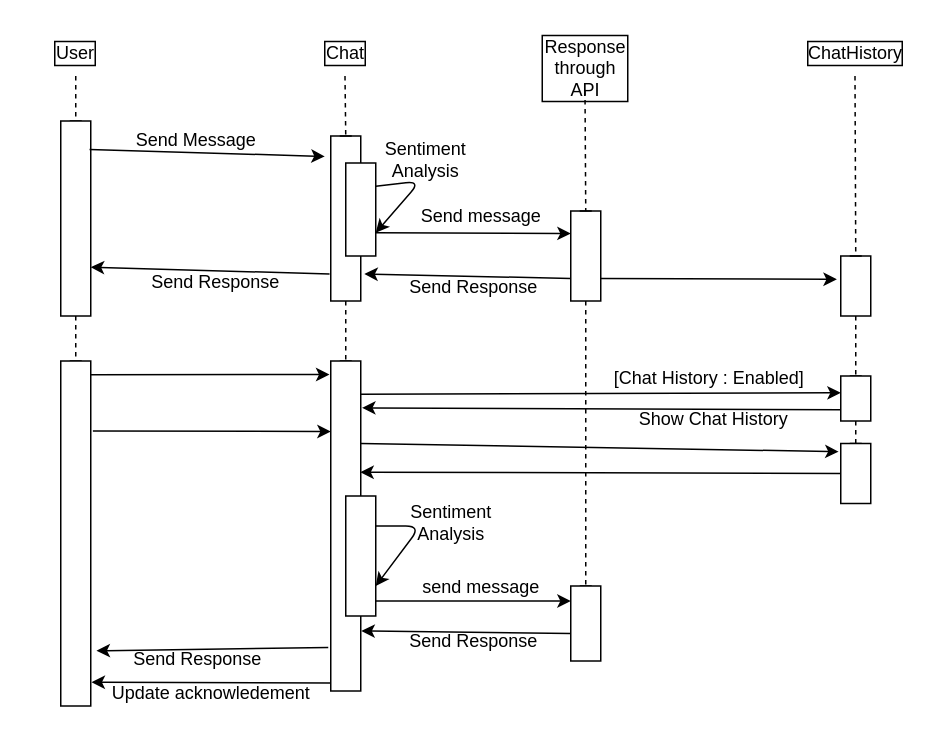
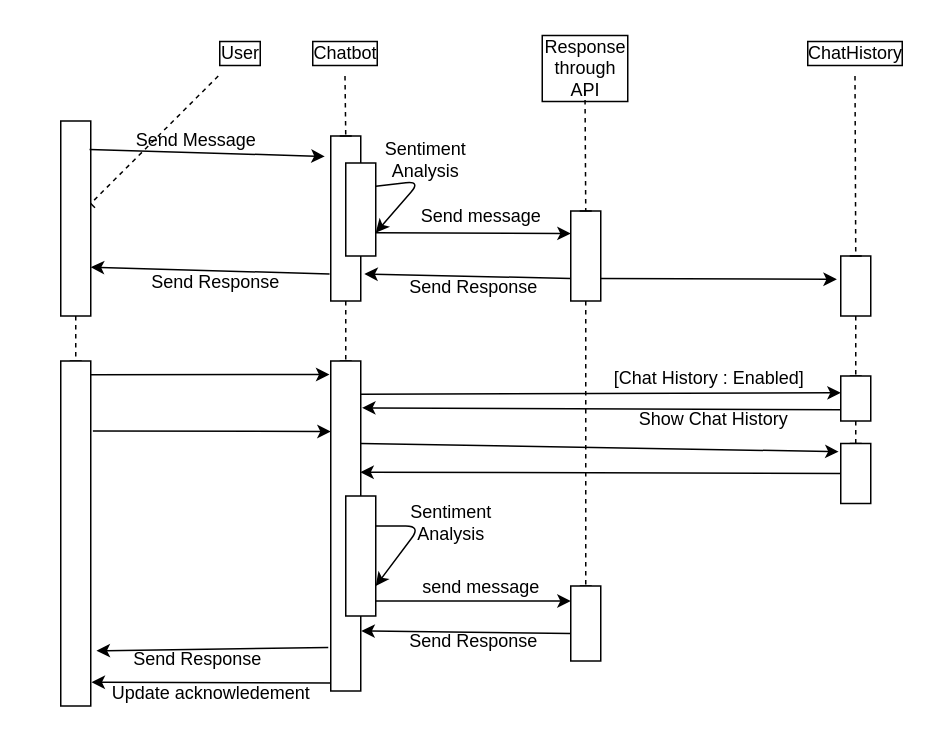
node "User": moved (76, 53) -> (241, 53)
node "Chat": label "Chat" -> "Chatbot"
